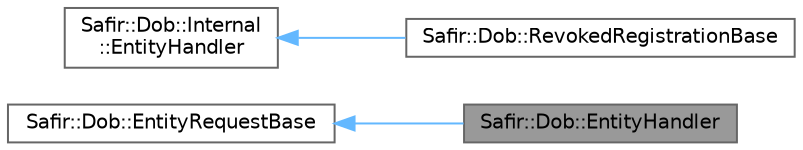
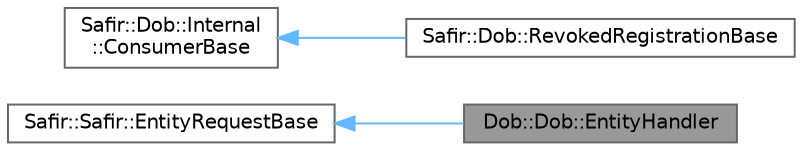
node "Safir::Dob::Internal ::EntityHandler": label "Safir::Dob::Internal ::EntityHandler" -> "Safir::Dob::Internal ::ConsumerBase"
node "Safir::Dob::EntityRequestBase": label "Safir::Dob::EntityRequestBase" -> "Safir::Safir::EntityRequestBase"
node "Safir::Dob::EntityHandler": label "Safir::Dob::EntityHandler" -> "Dob::Dob::EntityHandler"
